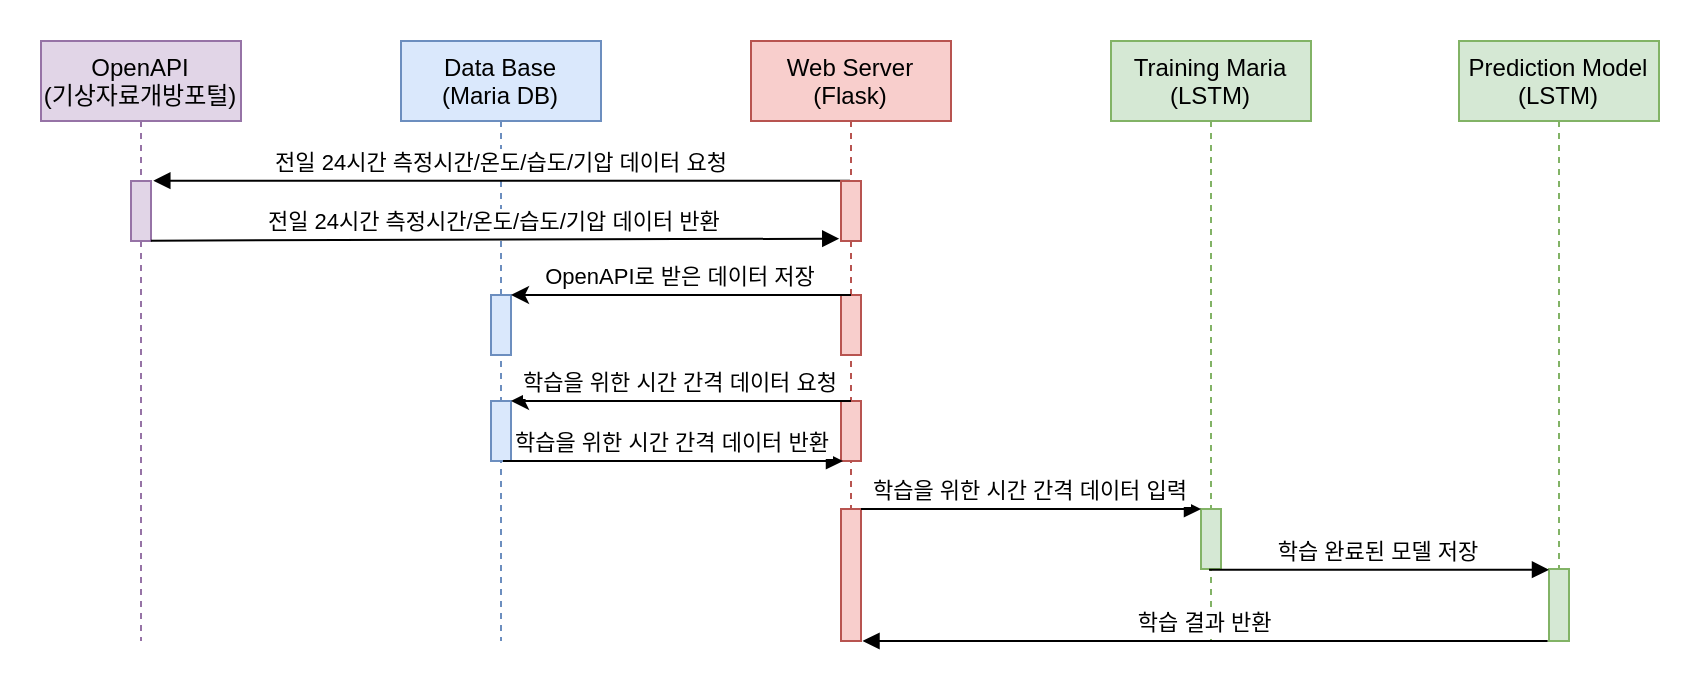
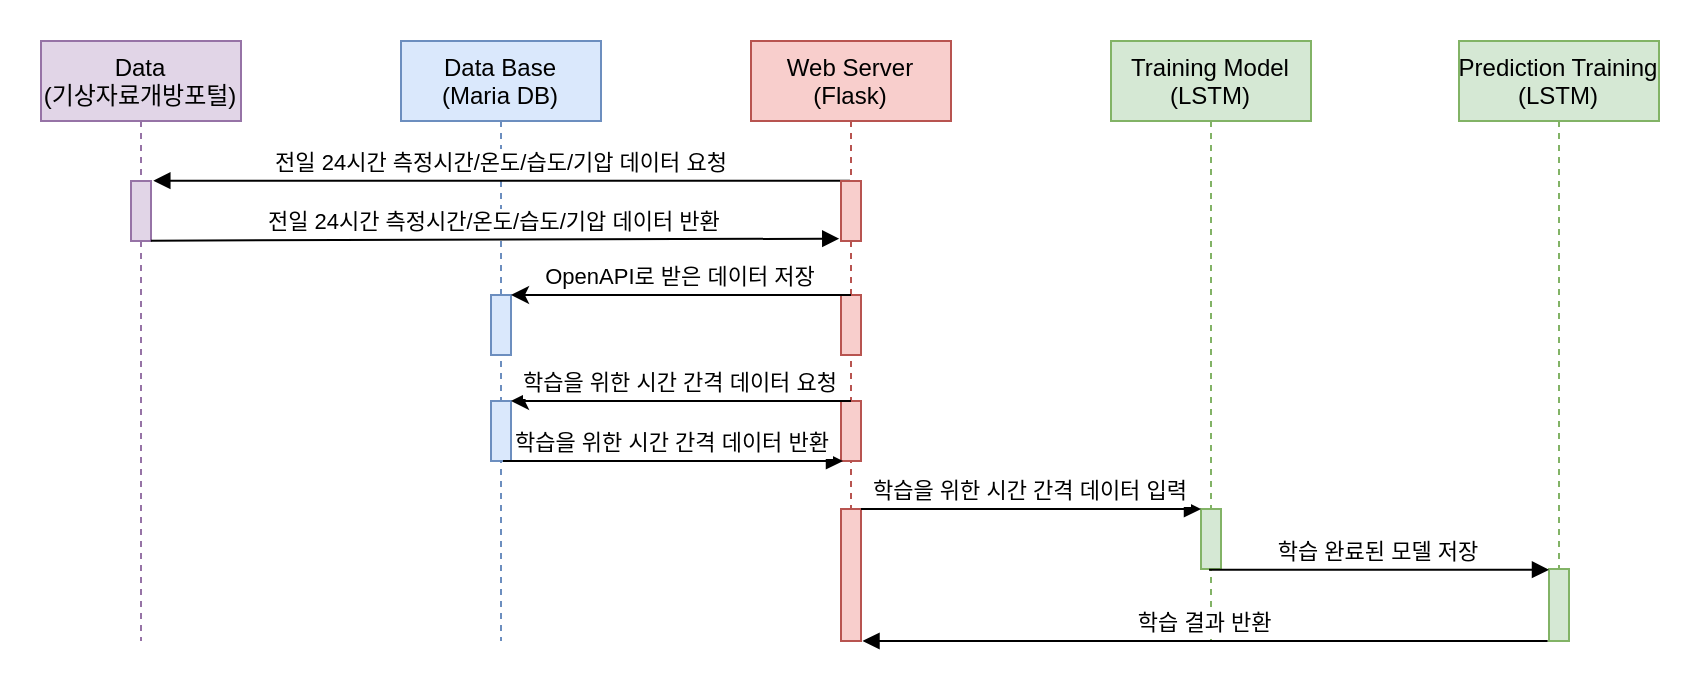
node "OpenAPI (기상자료개방포털)": label "OpenAPI (기상자료개방포털)" -> "Data (기상자료개방포털)"
node "Training Maria (LSTM)": label "Training Maria (LSTM)" -> "Training Model (LSTM)"
node "Prediction Model (LSTM)": label "Prediction Model (LSTM)" -> "Prediction Training (LSTM)"
